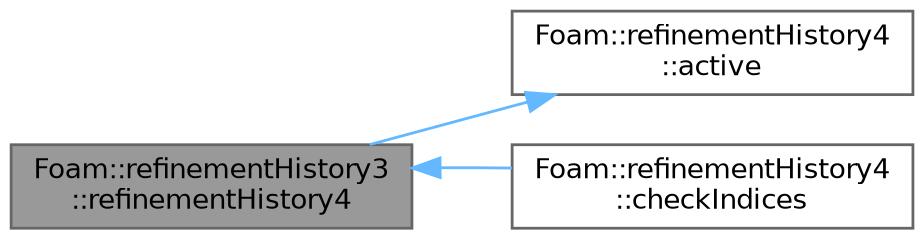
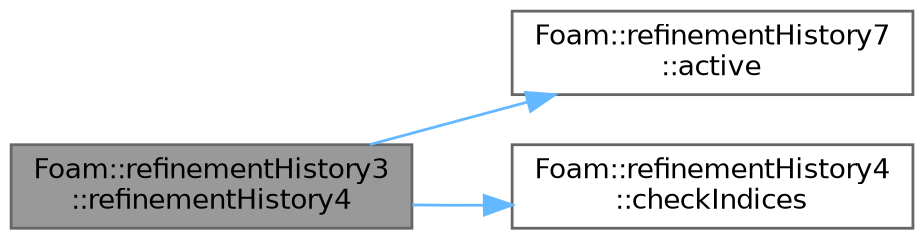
node "Foam::refinementHistory4 ::active": label "Foam::refinementHistory4 ::active" -> "Foam::refinementHistory7 ::active"
edge "Foam::refinementHistory4 ::checkIndices" -> "Foam::refinementHistory3 ::refinementHistory4": reversed
